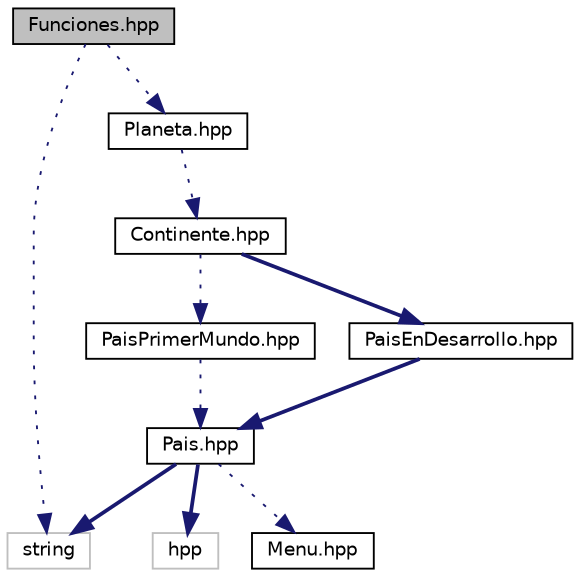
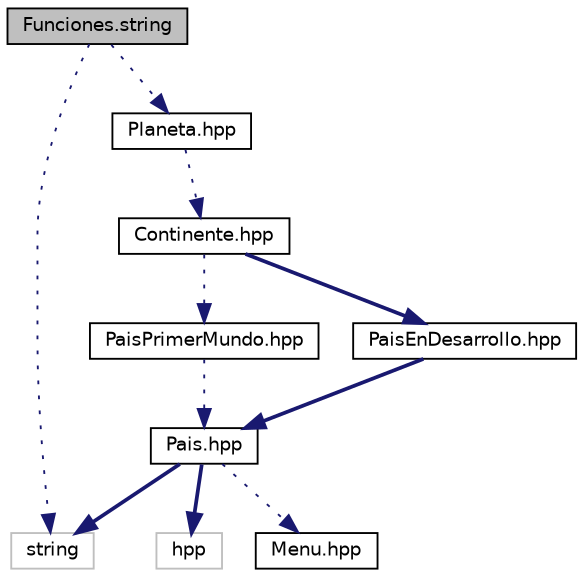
node "Funciones.hpp": label "Funciones.hpp" -> "Funciones.string"
